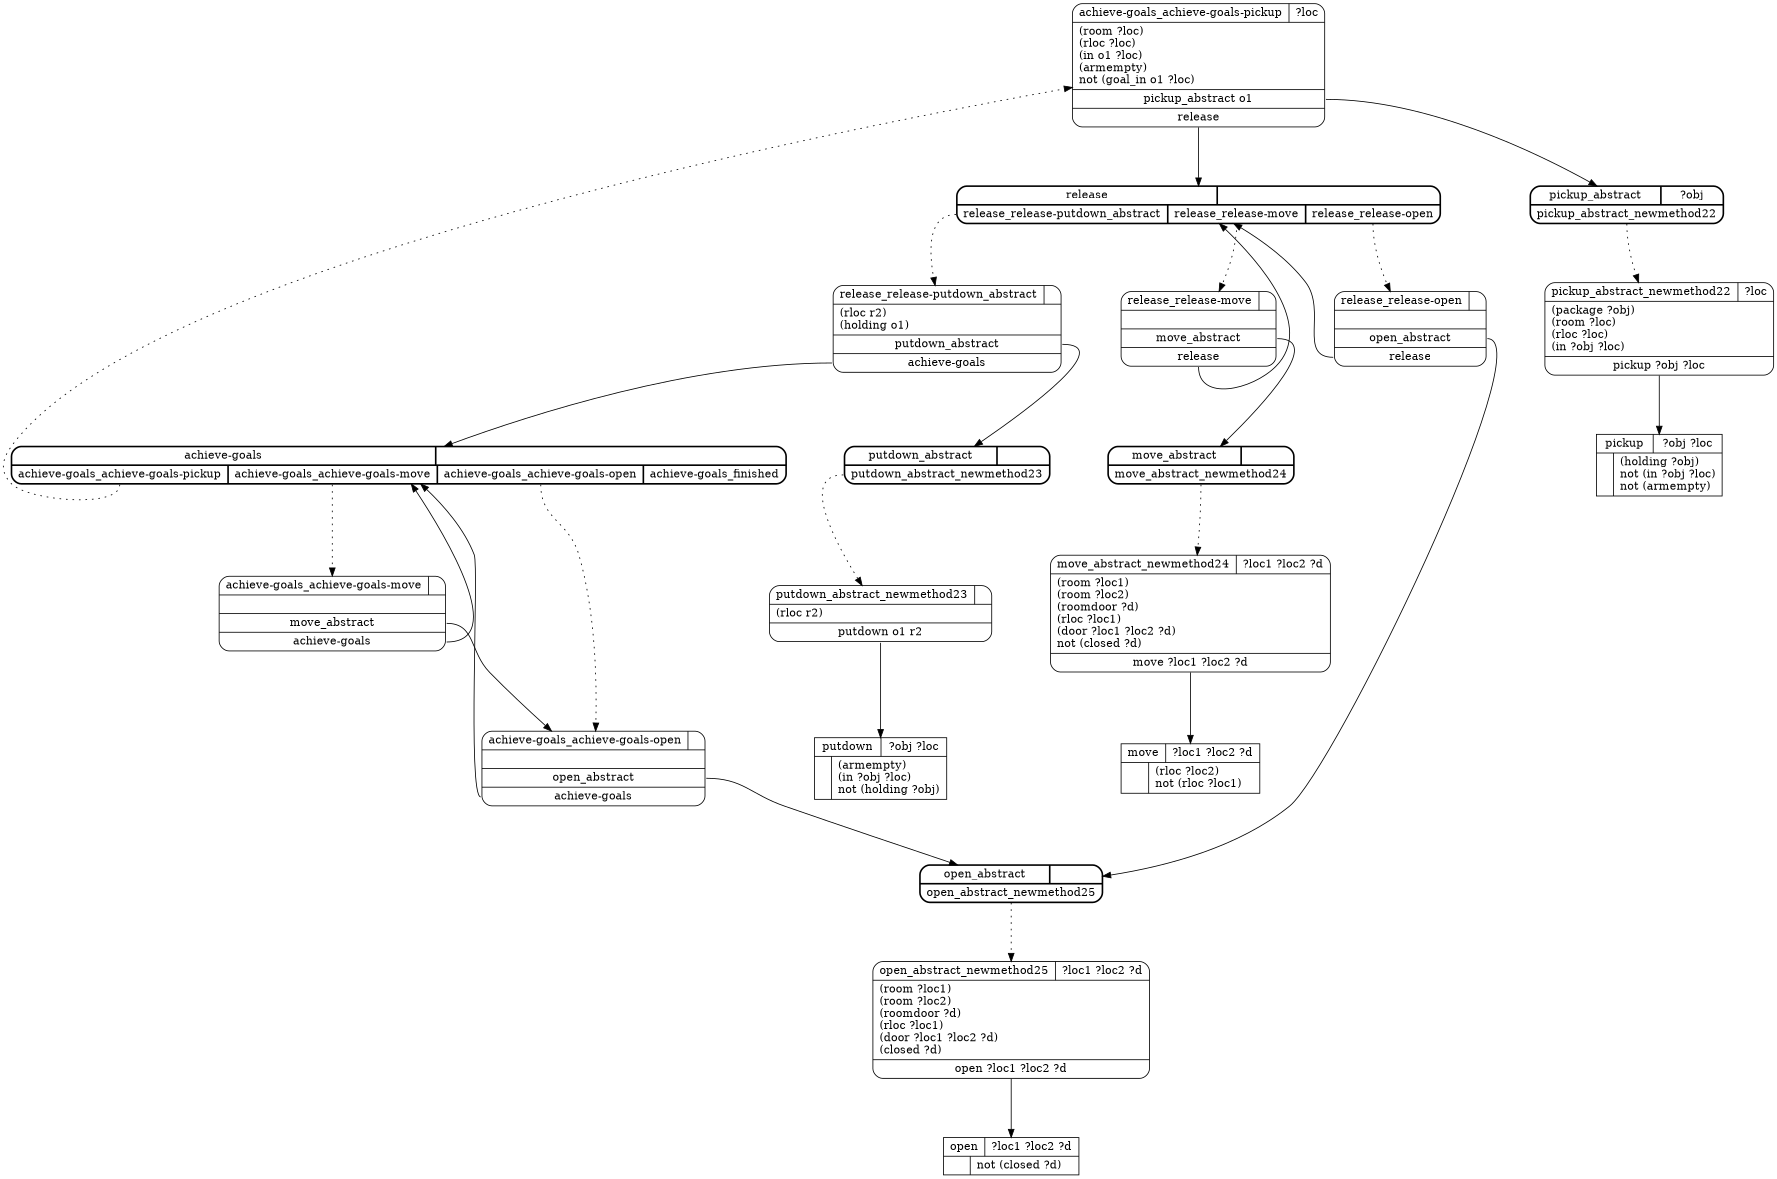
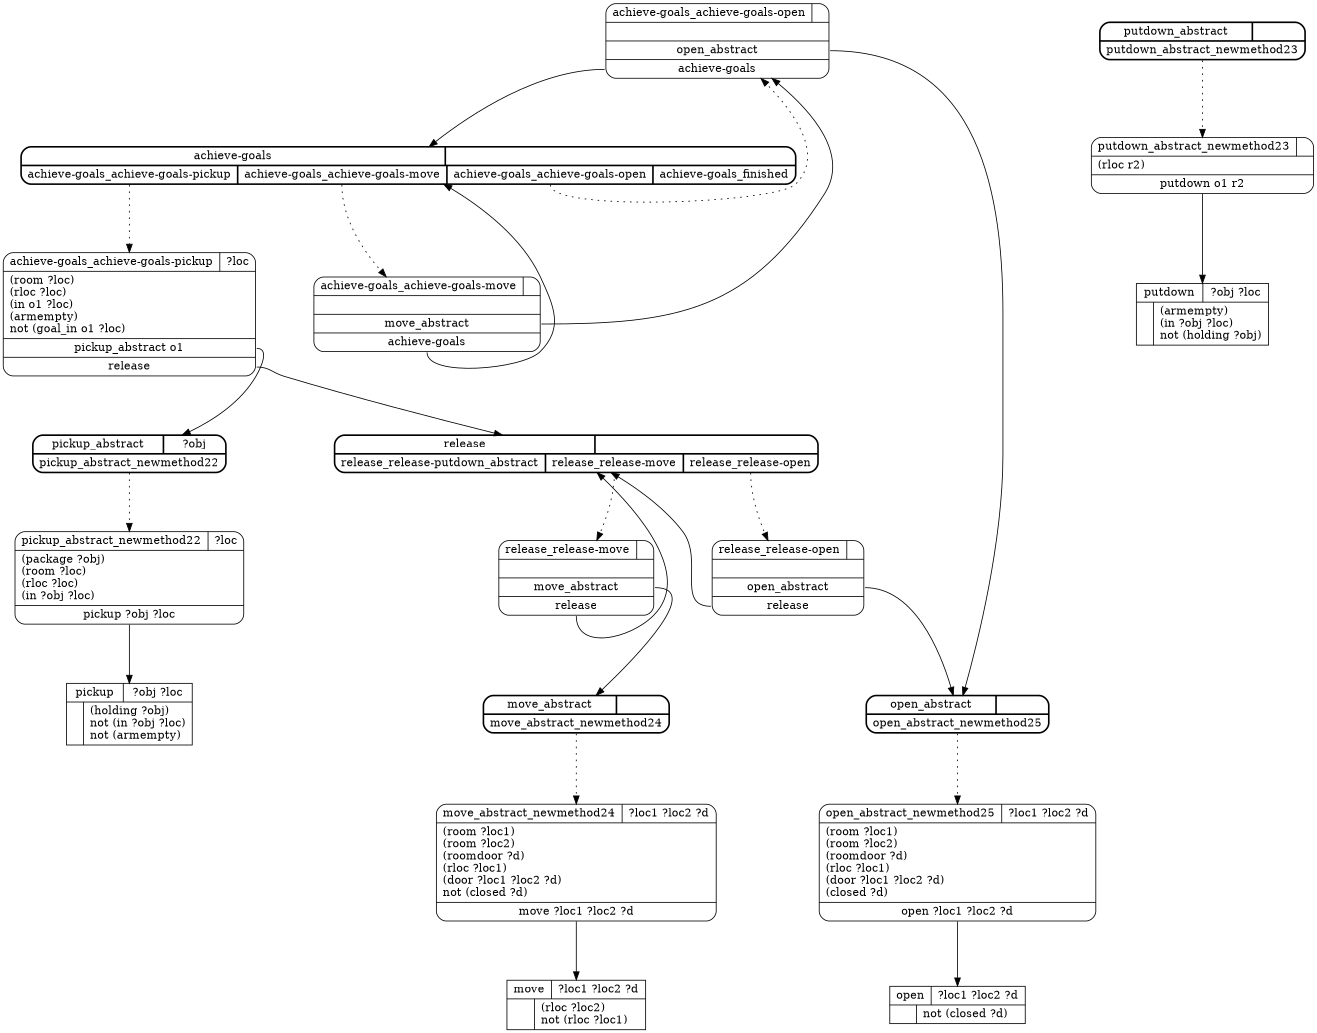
node "release_release-putdown_abstract": removed
